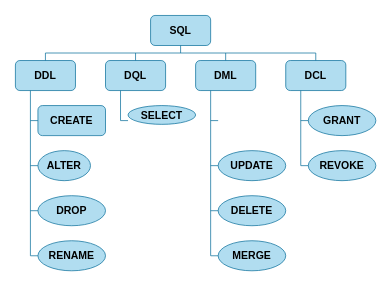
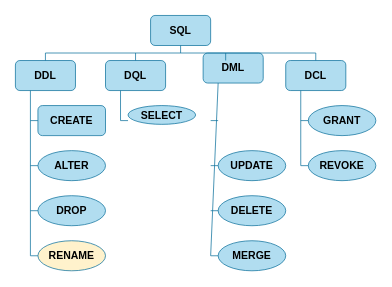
node "DML": moved (225, 75) -> (233, 68)
node "ALTER": size 53x30 -> 68x30
node "RENAME": fillcolor #b1ddf0 -> #fff2cc
